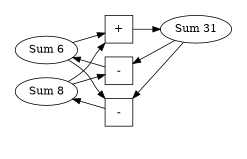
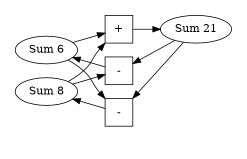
node "Sum 31": label "Sum 31" -> "Sum 21"
